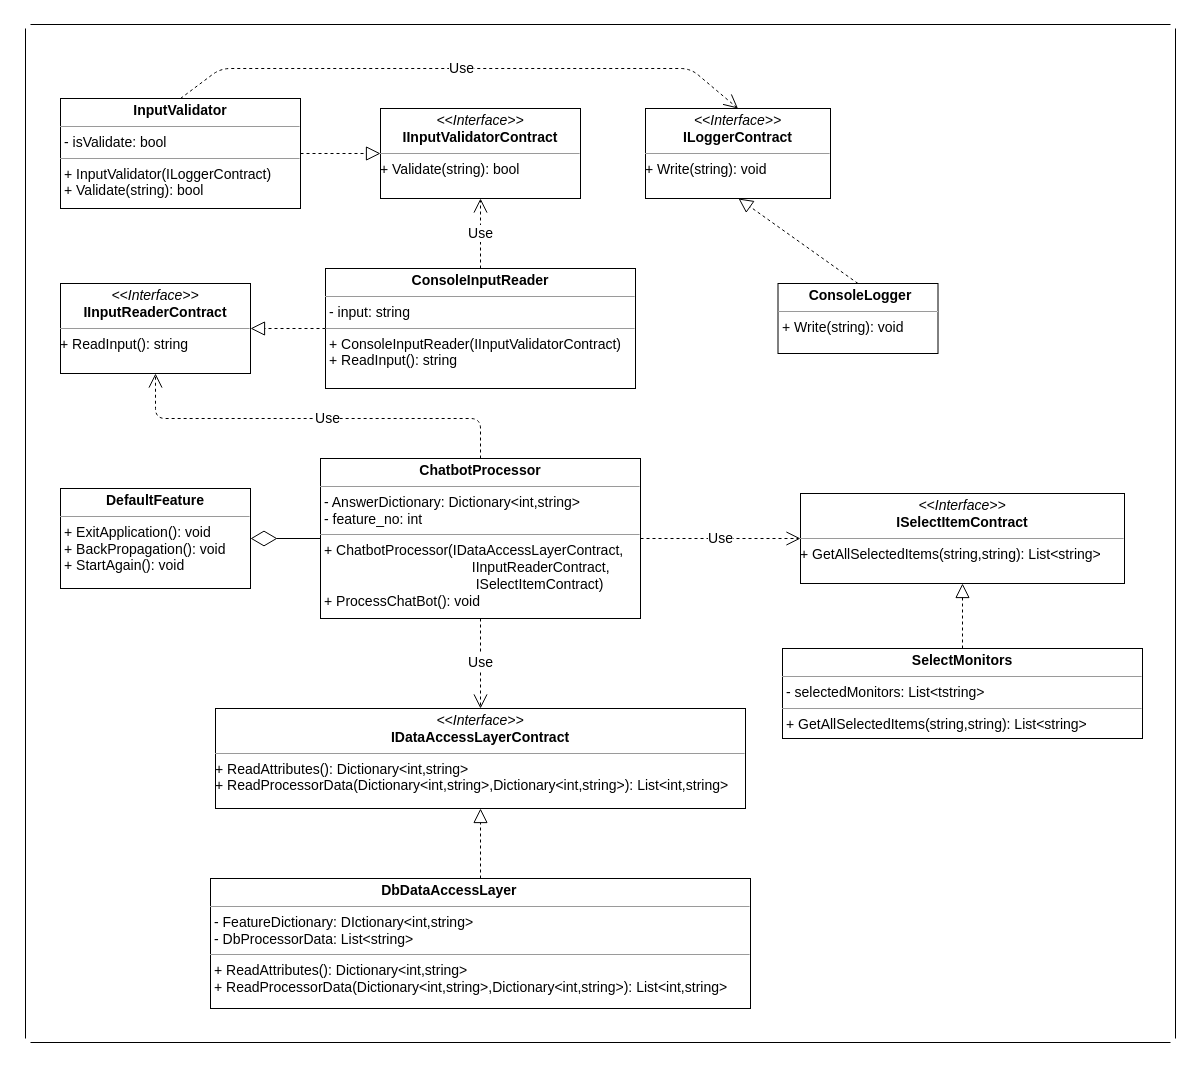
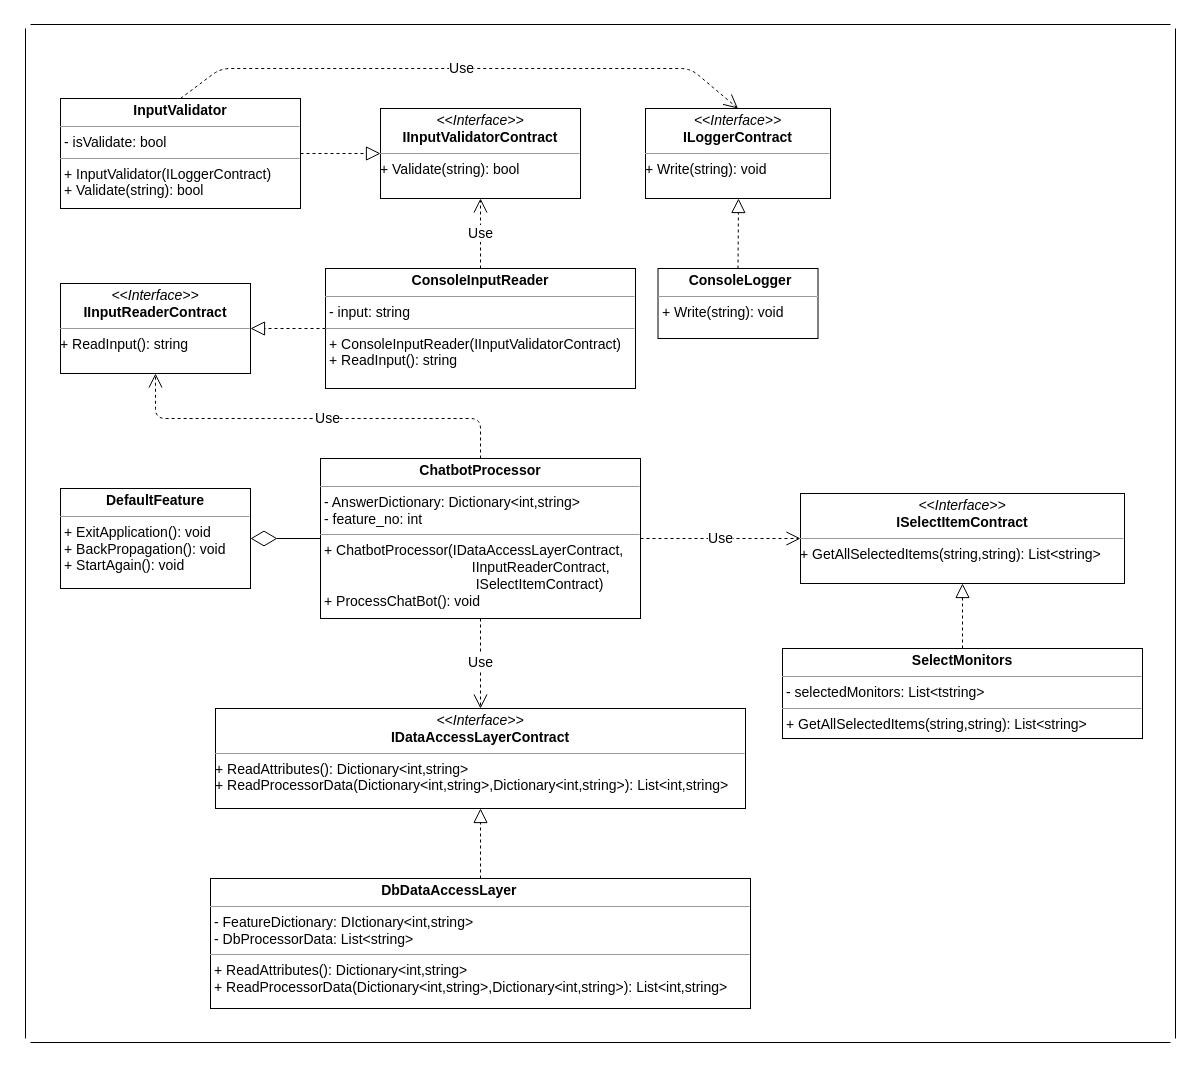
node "ConsoleLogger + Write(string): void": moved (858, 319) -> (738, 304)
